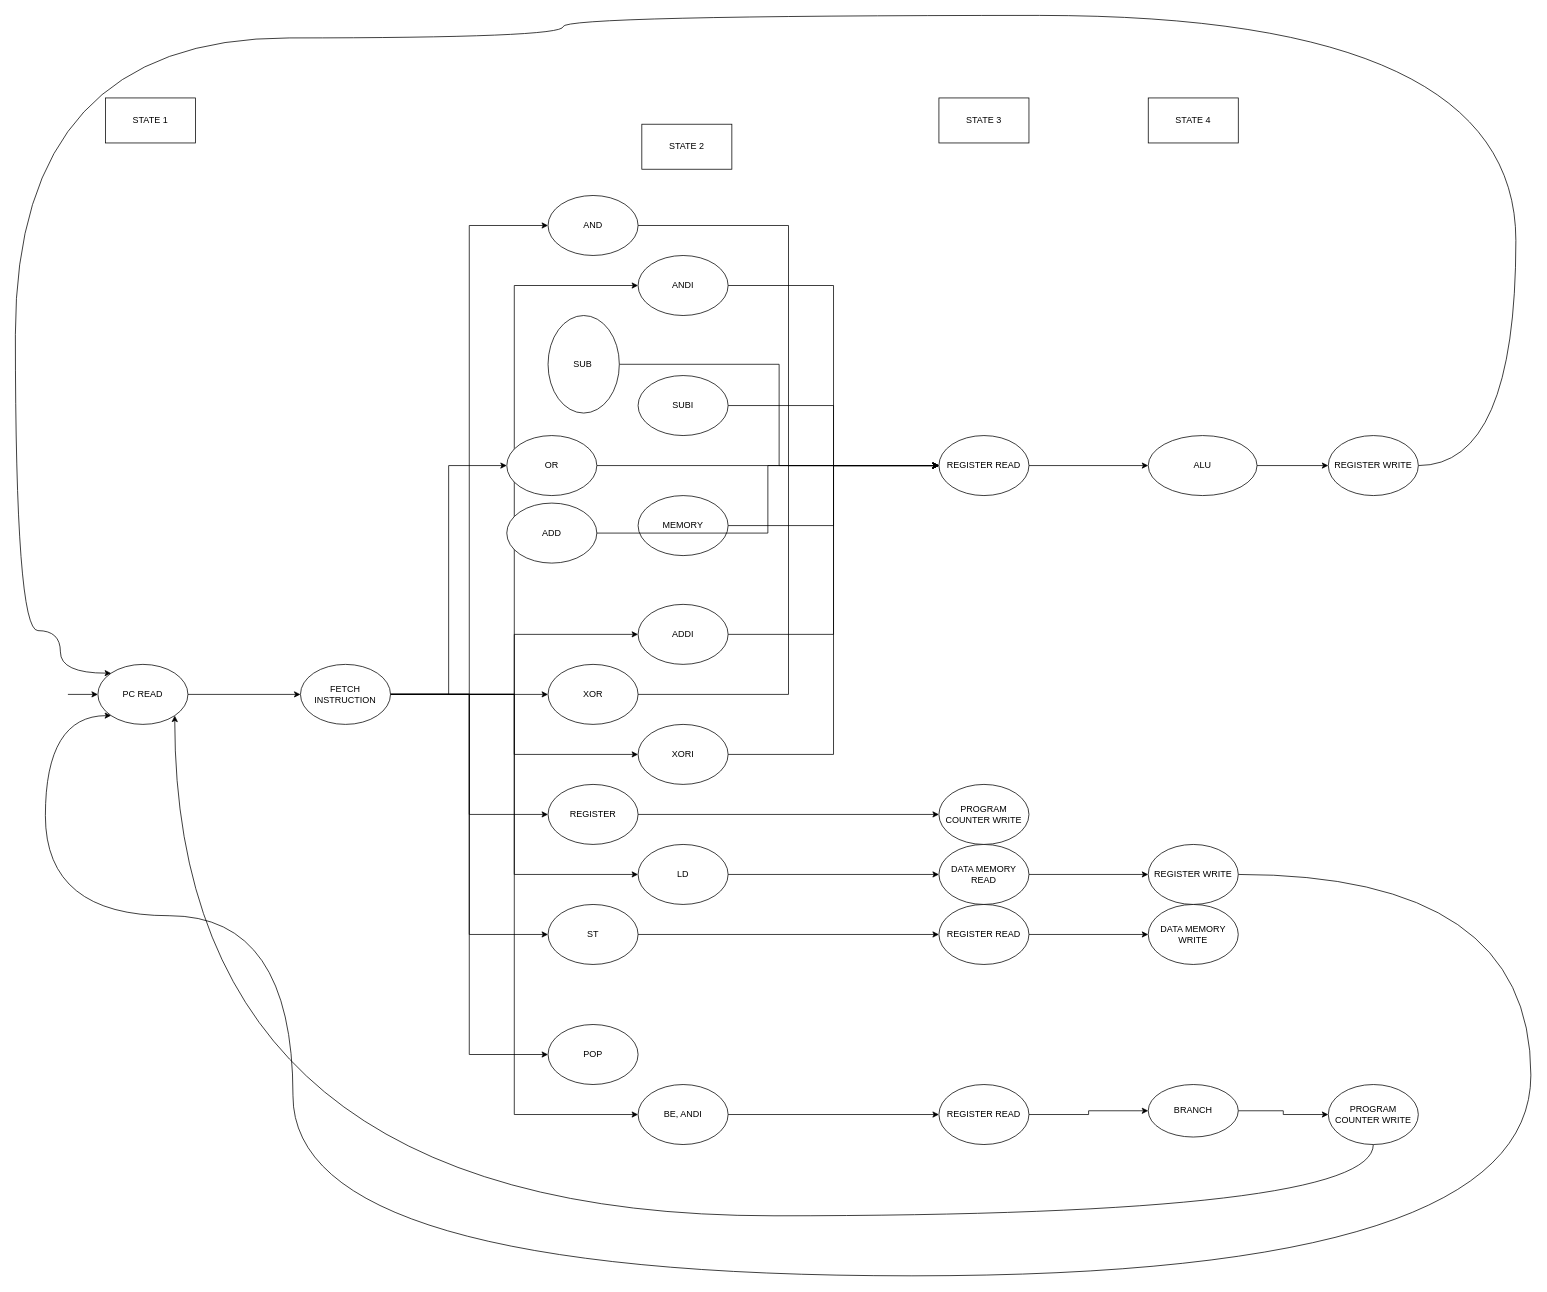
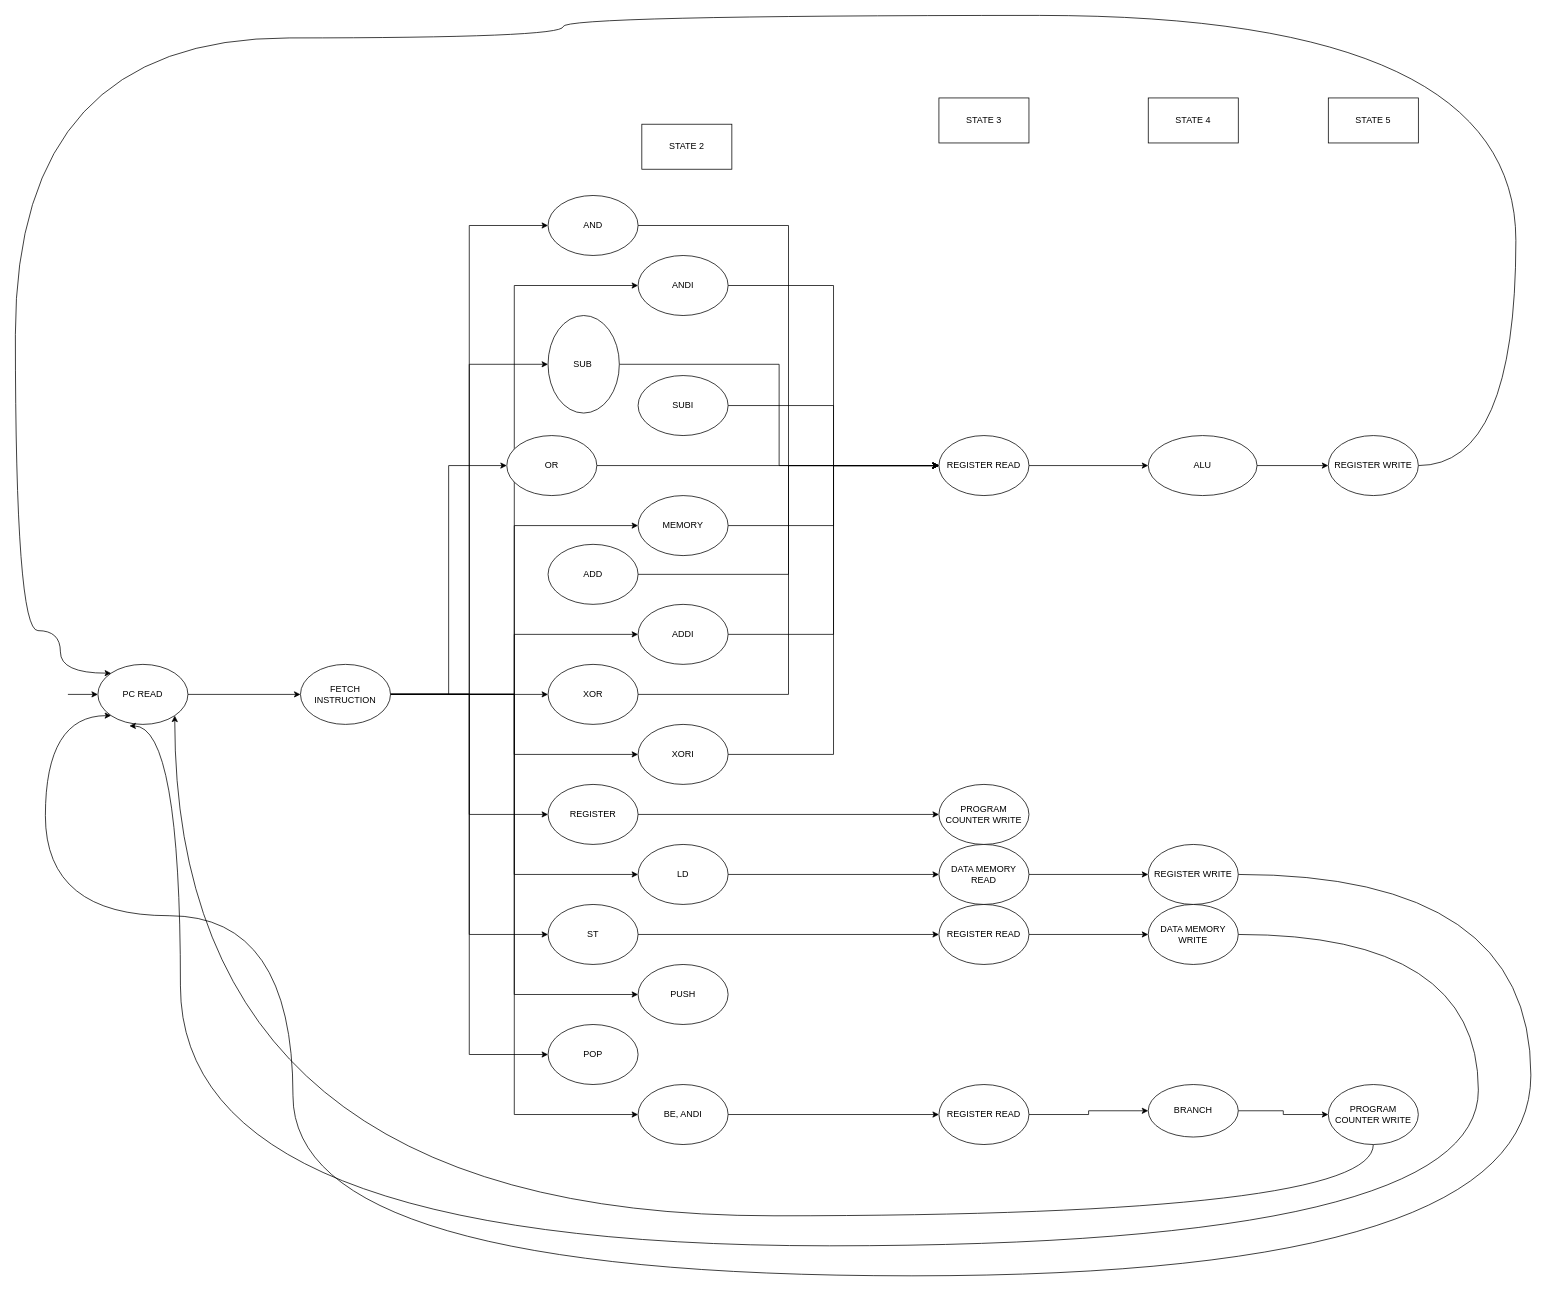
node "STATE 1": removed
node "STATE 5": added
edge "FETCH INSTRUCTION" -> "SUB": added
edge "FETCH INSTRUCTION" -> "MEMORY": added
node "ADD": moved (552, 533) -> (593, 574)
edge "FETCH INSTRUCTION" -> "PUSH": added
node "PUSH": added
edge "DATA MEMORY WRITE" -> "PC READ": added
